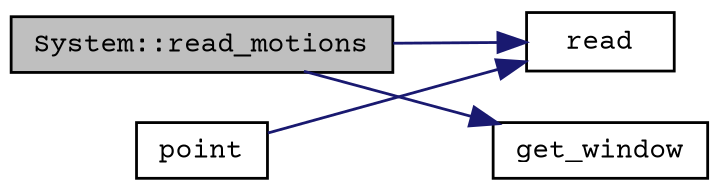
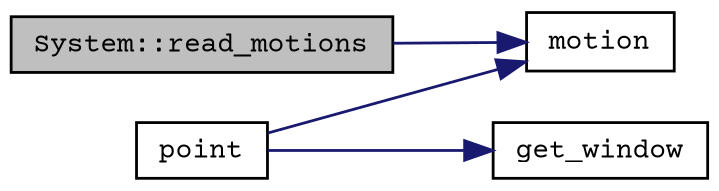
node "read": label "read" -> "motion"
edge "System::read_motions" -> "get_window": now "point" -> "get_window"
